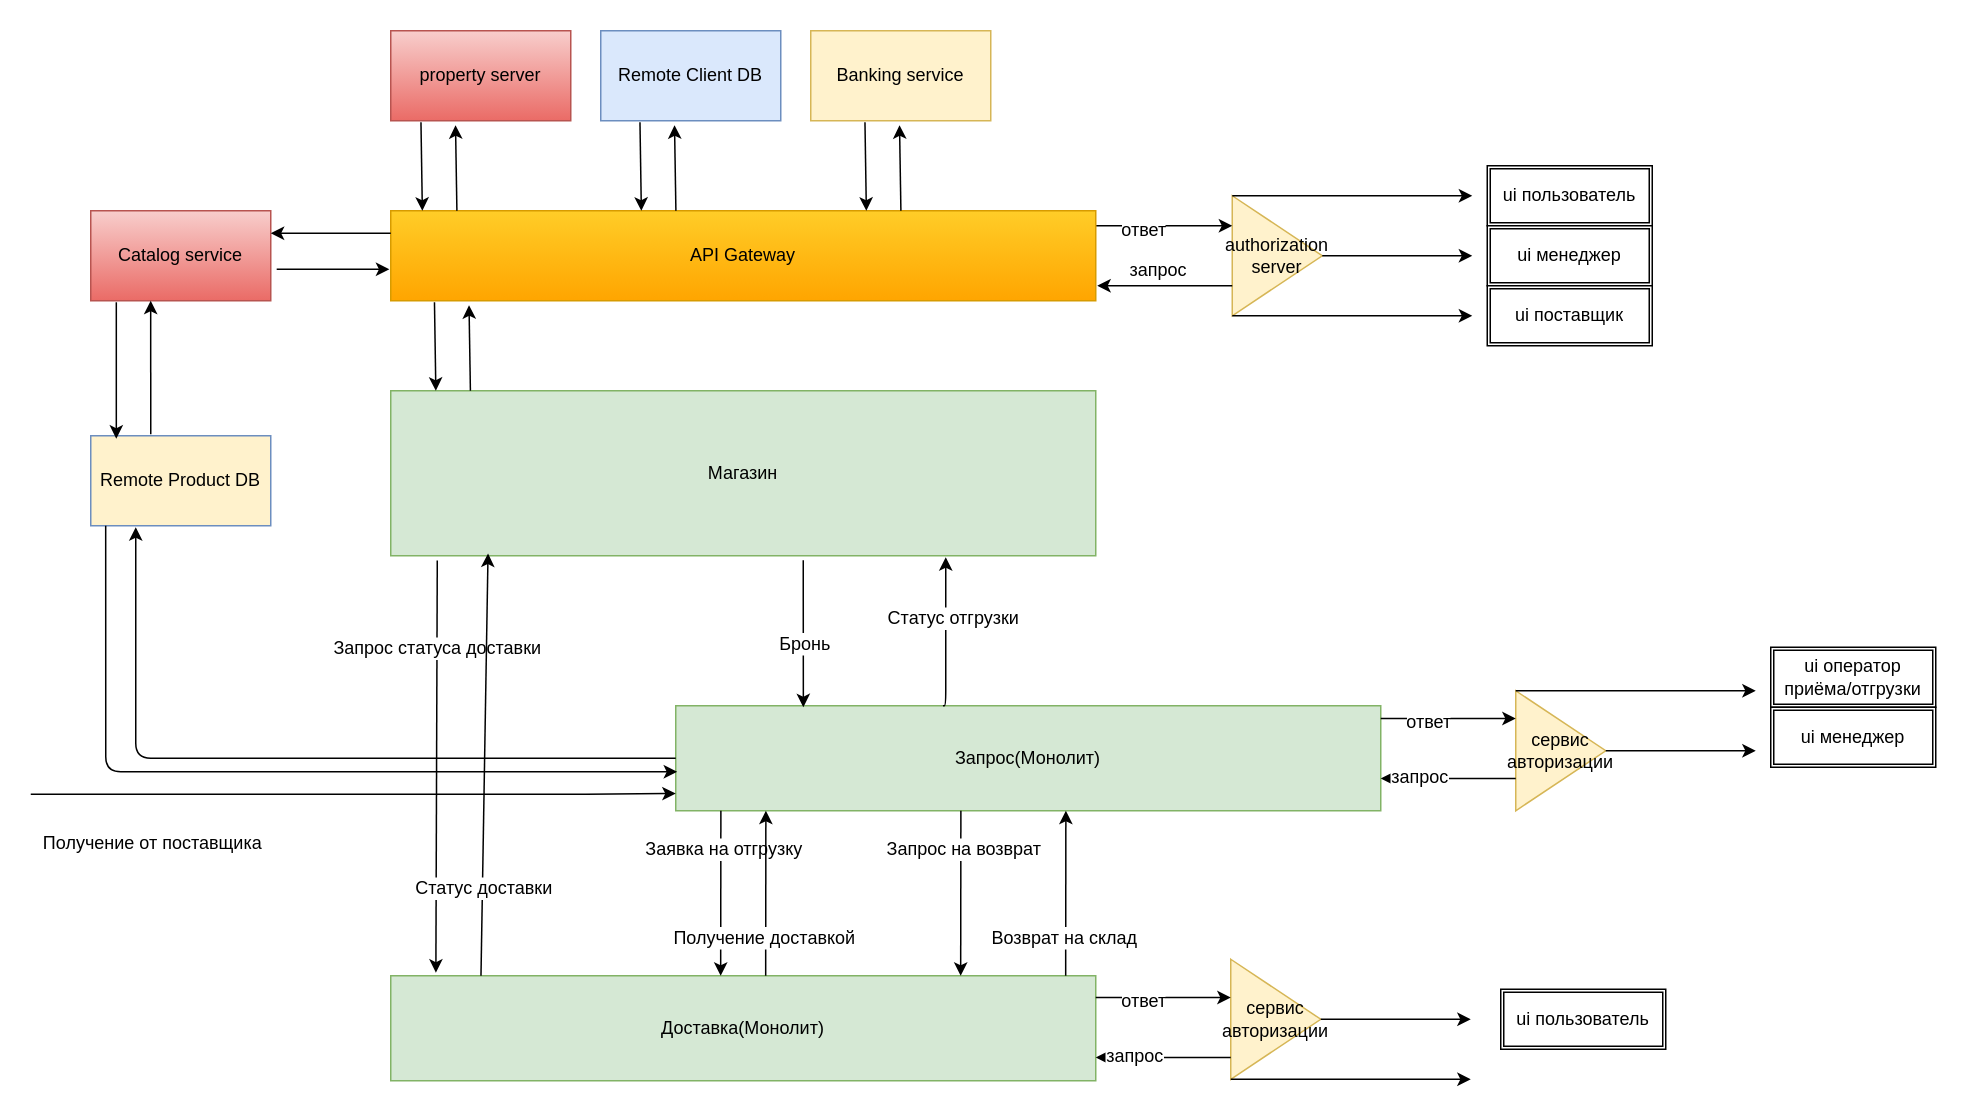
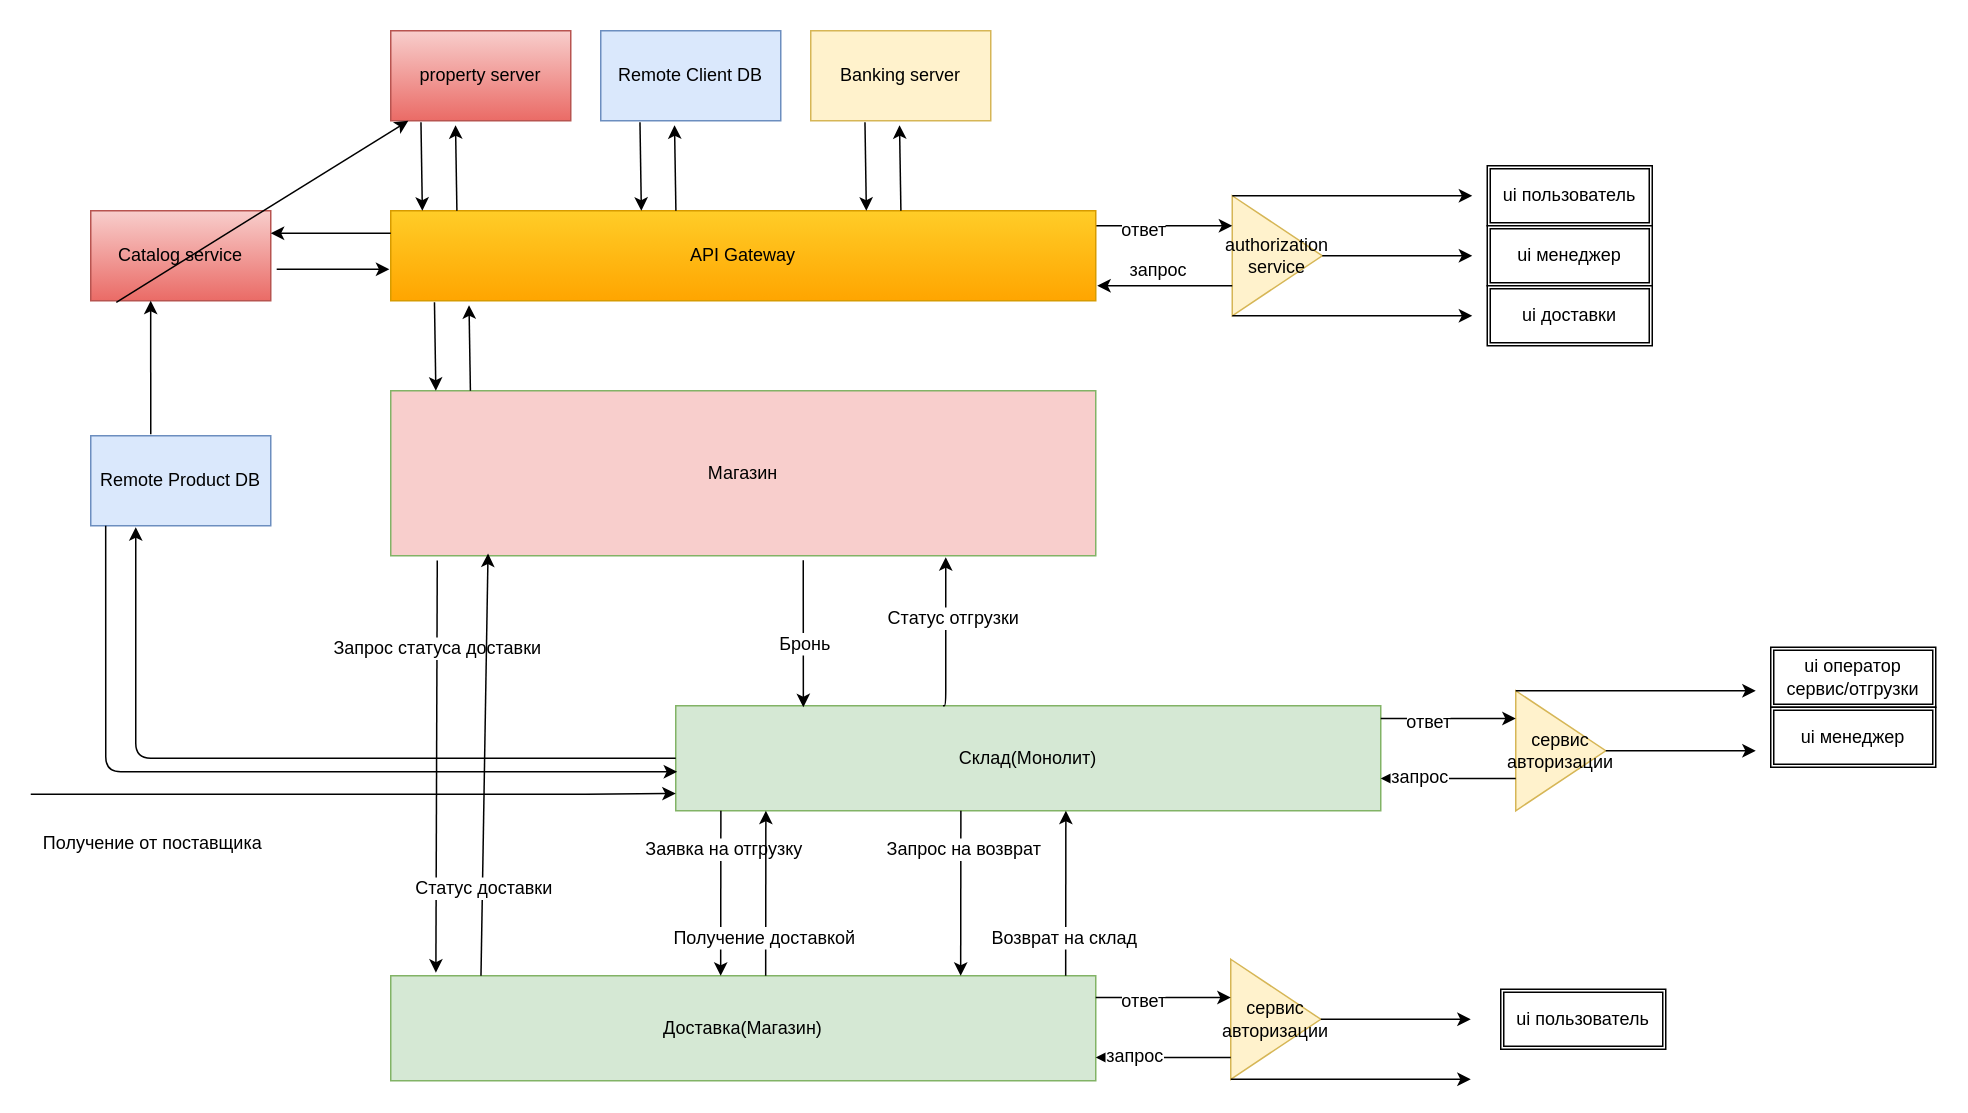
node "Banking service": label "Banking service" -> "Banking server"
node "authorization server": label "authorization server" -> "authorization service"
node "ui поставщик": label "ui поставщик" -> "ui доставки"
edge "Catalog service" -> "Remote Product DB": now "Catalog service" -> "property server"
node "Магазин": fillcolor #d5e8d4 -> #f8cecc
node "Remote Product DB": fillcolor #fff2cc -> #dae8fc
node "ui оператор приёма/отгрузки": label "ui оператор приёма/отгрузки" -> "ui оператор сервис/отгрузки"
node "Запрос(Монолит)": label "Запрос(Монолит)" -> "Склад(Монолит)"
node "Доставка(Монолит)": label "Доставка(Монолит)" -> "Доставка(Магазин)"
